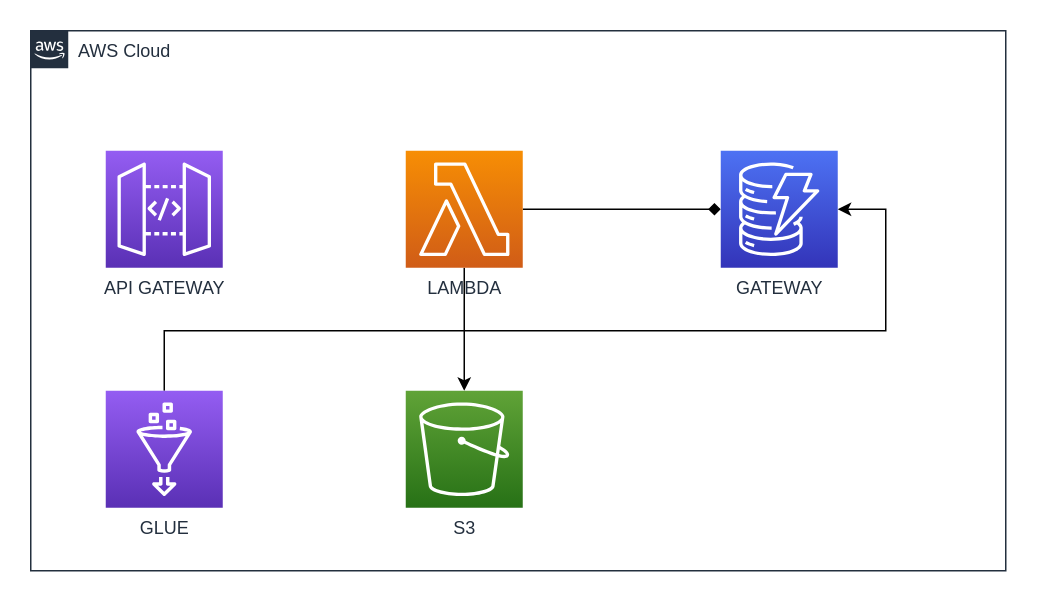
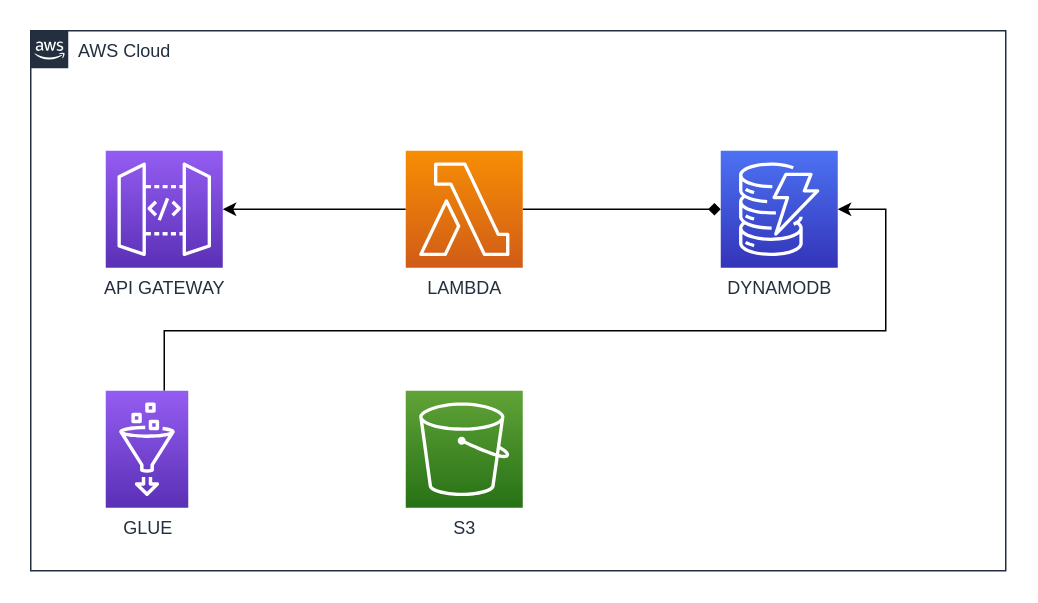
node "GATEWAY": label "GATEWAY" -> "DYNAMODB"
edge "LAMBDA" -> "S3": now "LAMBDA" -> "API GATEWAY"
node "GLUE": size 117x117 -> 83x117
